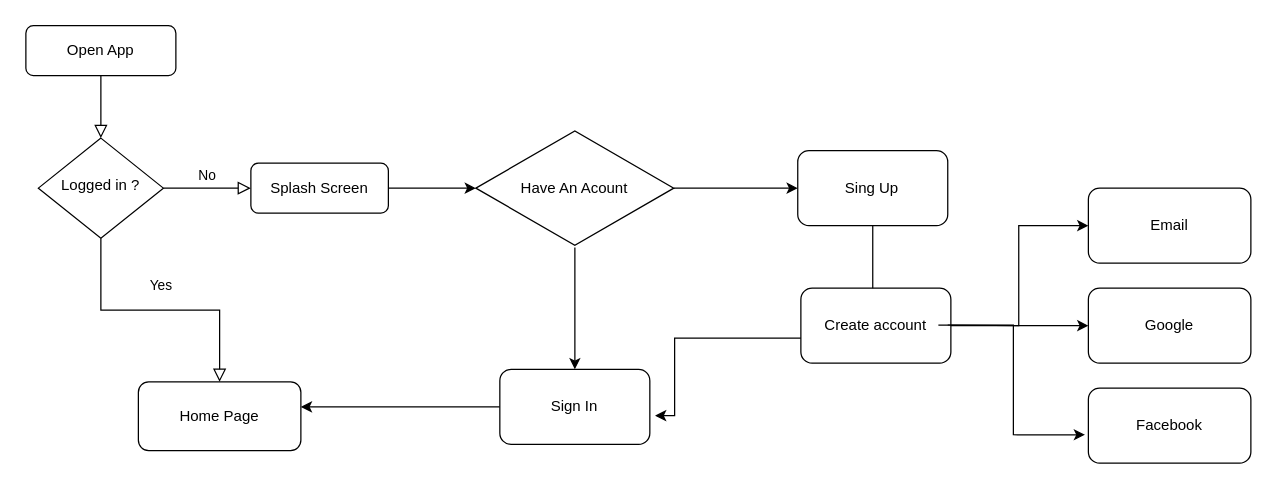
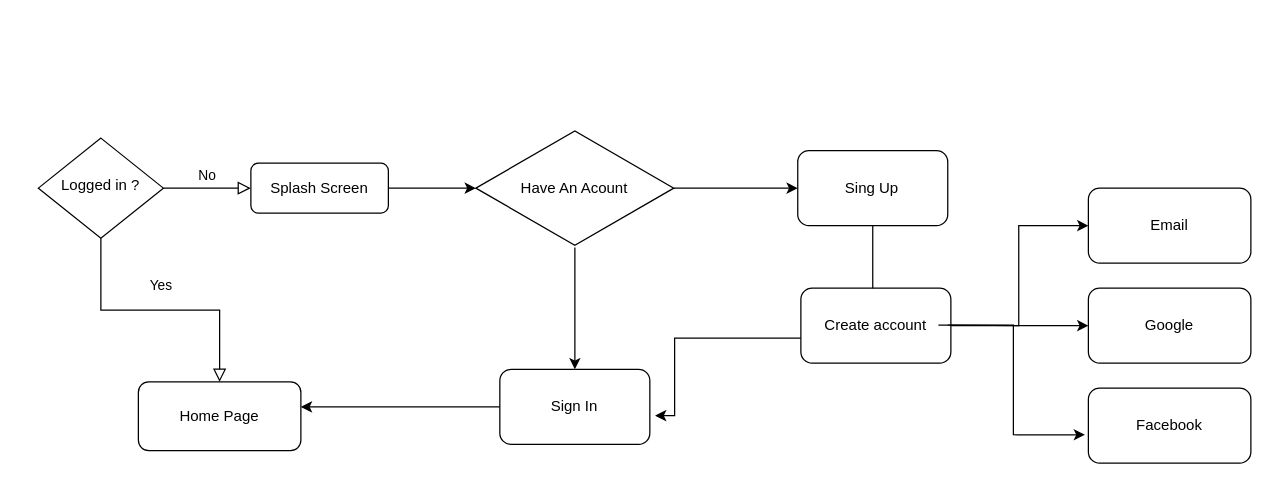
node "Open App": removed
edge "Open App" -> "Logged in ?": removed
